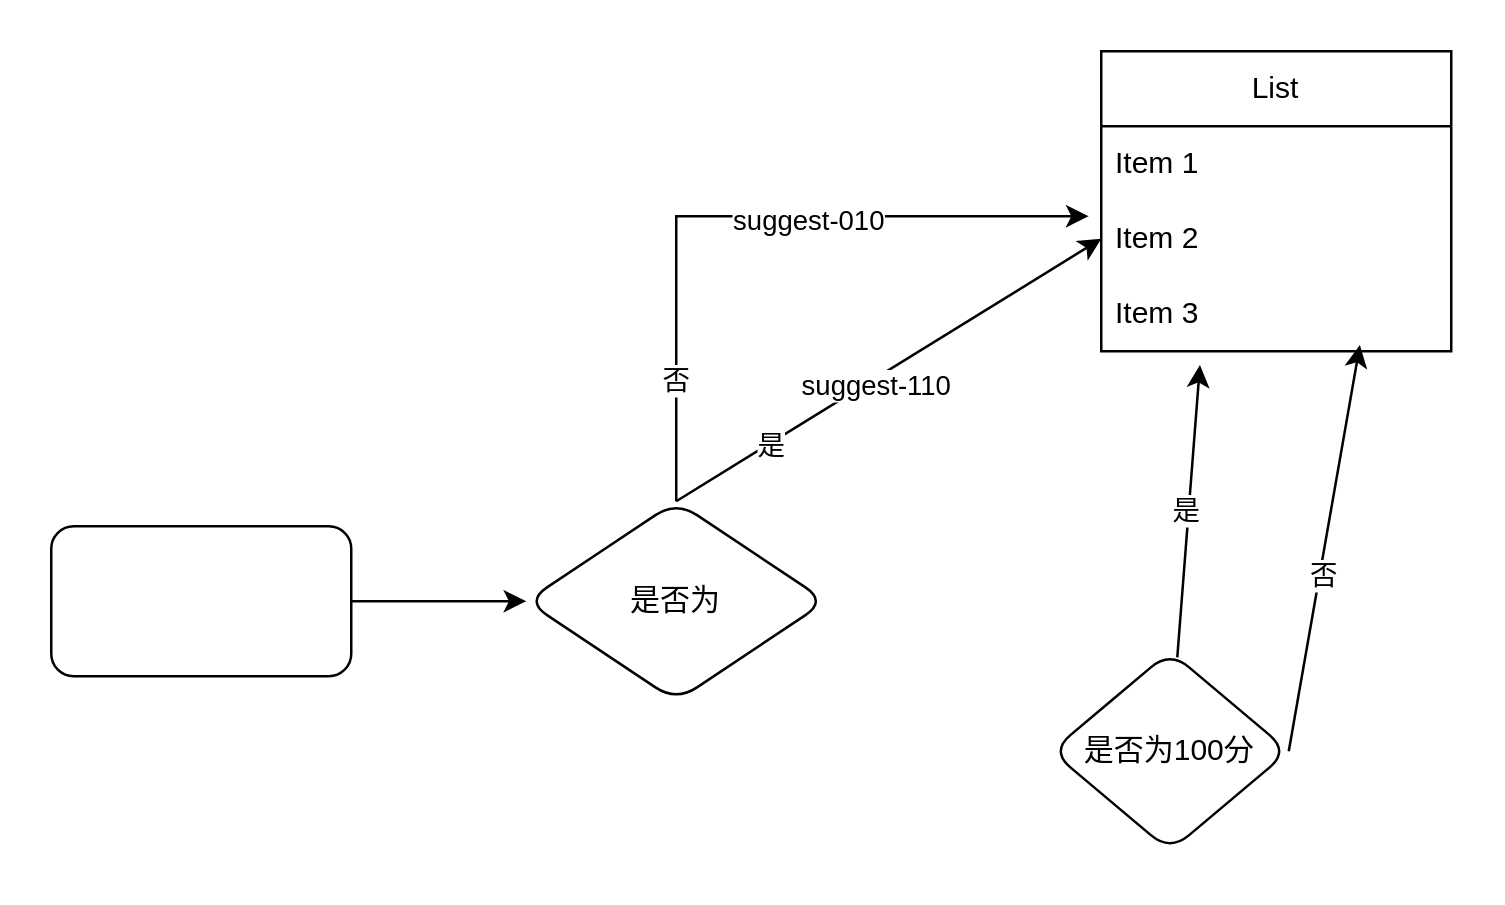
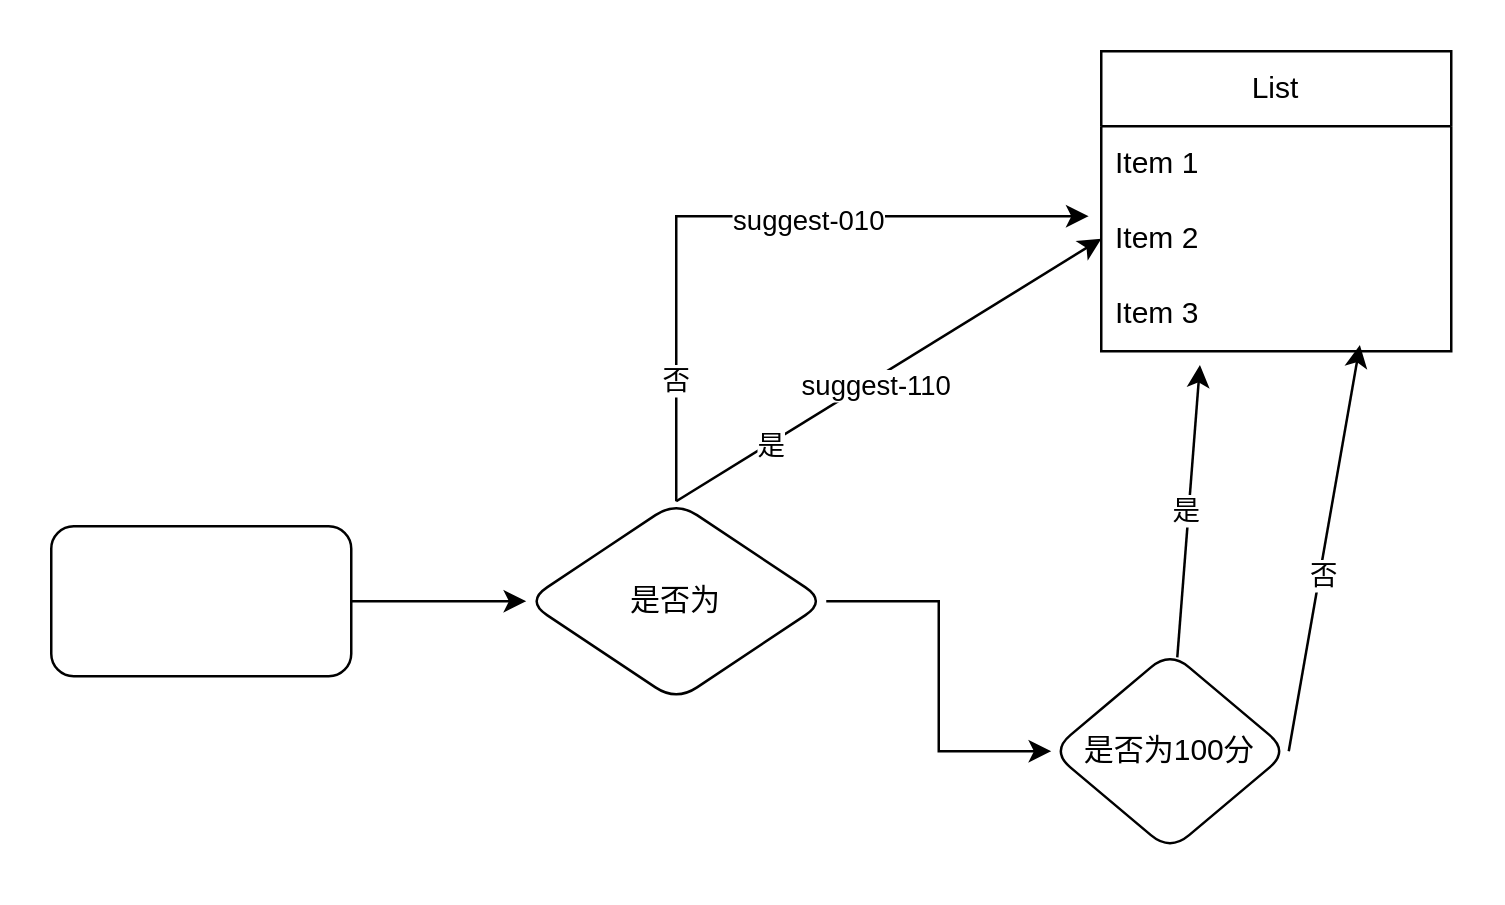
edge "是否为" -> "是否为100分": added
